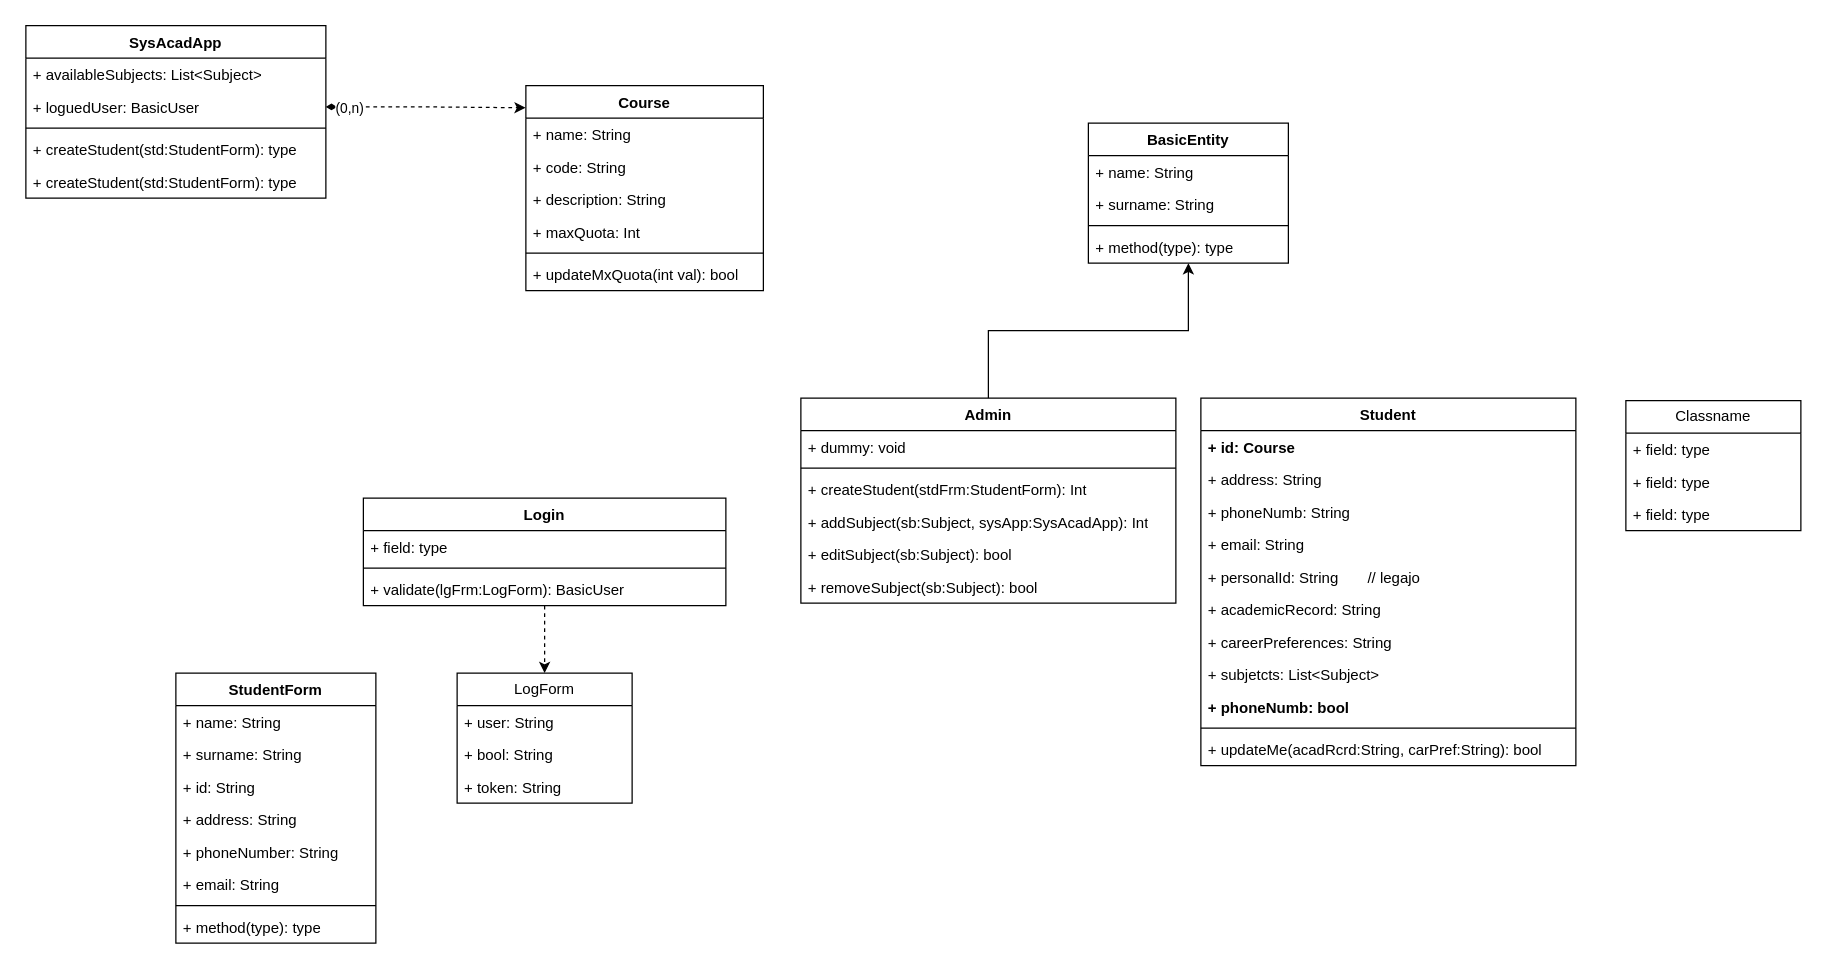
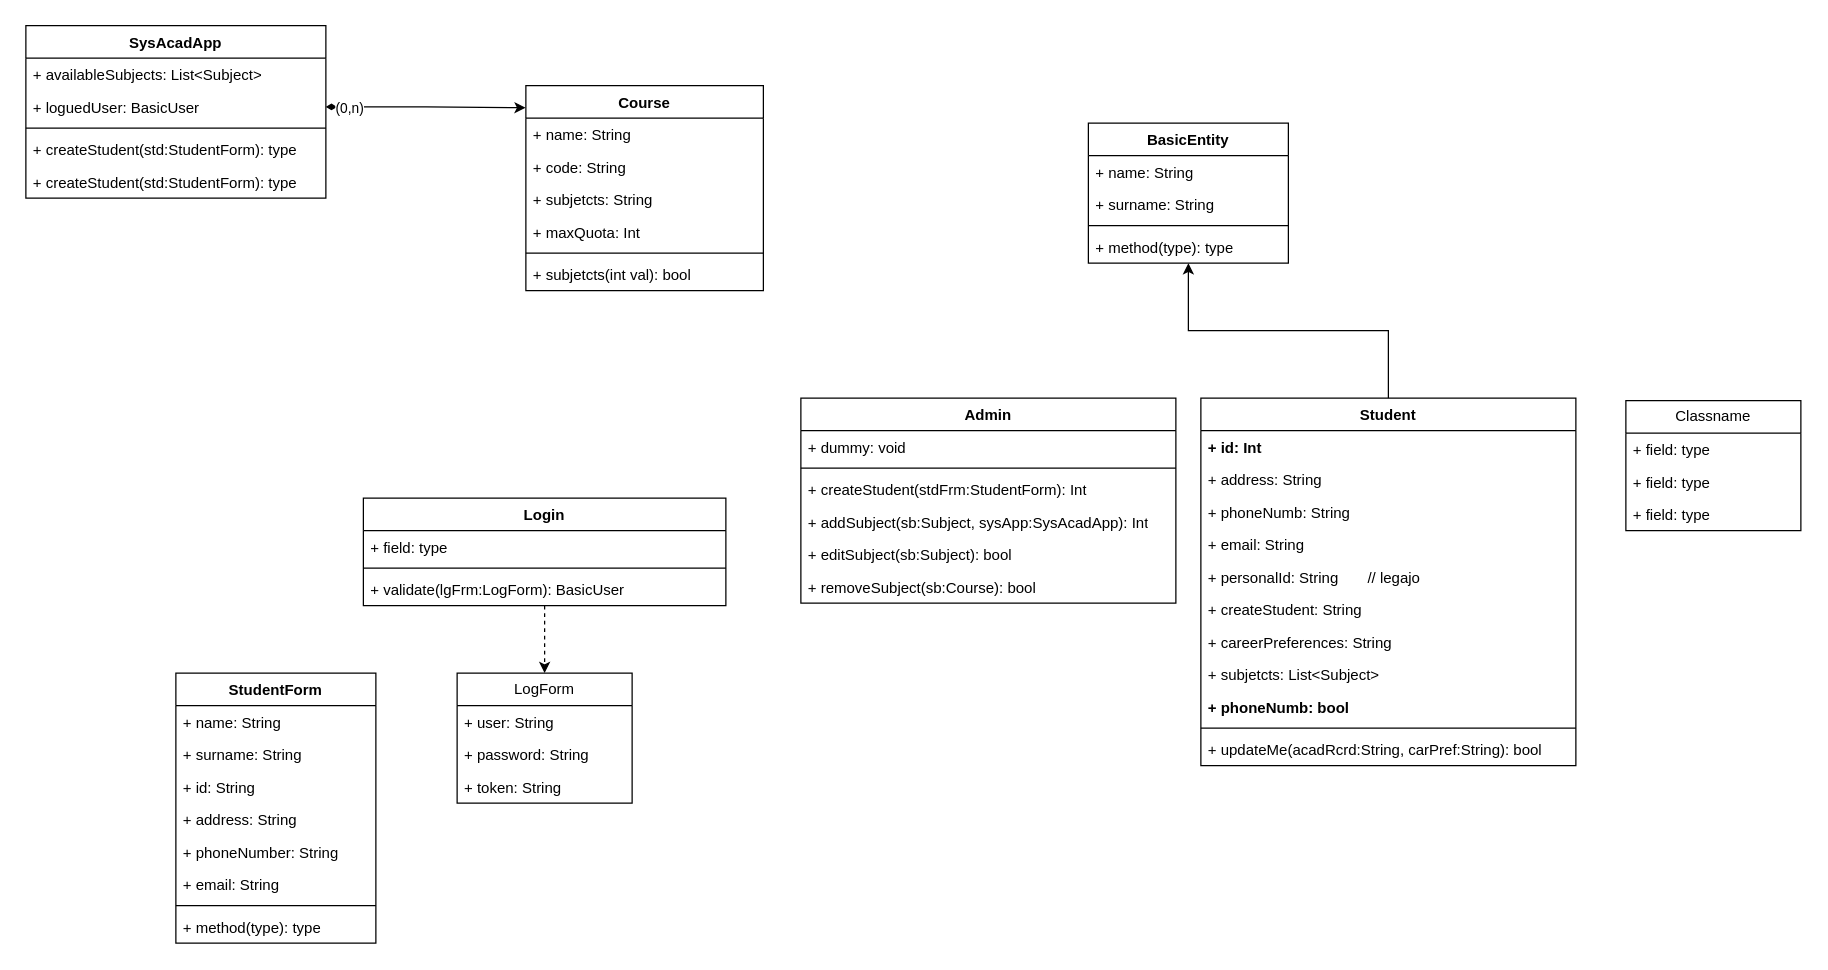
edge "+ loguedUser: BasicUser" -- "Course": style dashed -> solid
node "+ description: String": label "+ description: String" -> "+ subjetcts: String"
node "+ updateMxQuota(int val): bool": label "+ updateMxQuota(int val): bool" -> "+ subjetcts(int val): bool"
edge "Admin" -> "BasicEntity": removed
edge "Student" -> "BasicEntity": added
node "+ id: Course": label "+ id: Course" -> "+ id: Int"
node "+ removeSubject(sb:Subject): bool": label "+ removeSubject(sb:Subject): bool" -> "+ removeSubject(sb:Course): bool"
node "+ academicRecord: String": label "+ academicRecord: String" -> "+ createStudent: String"
node "+ bool: String": label "+ bool: String" -> "+ password: String"
